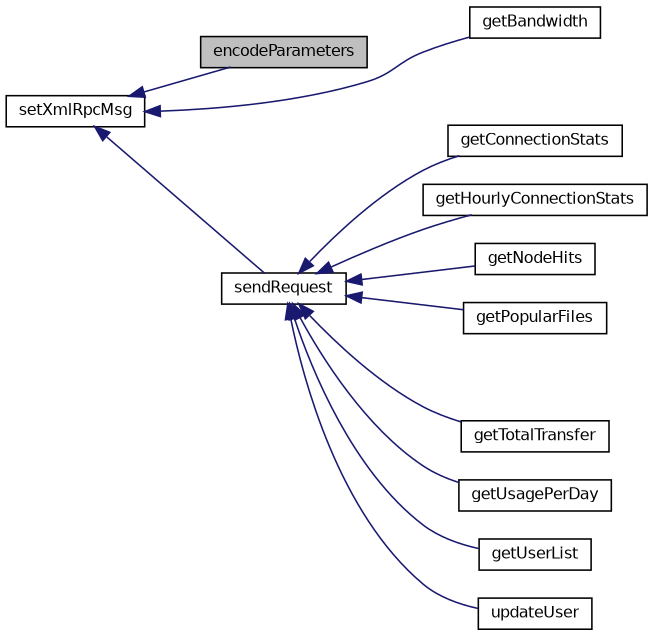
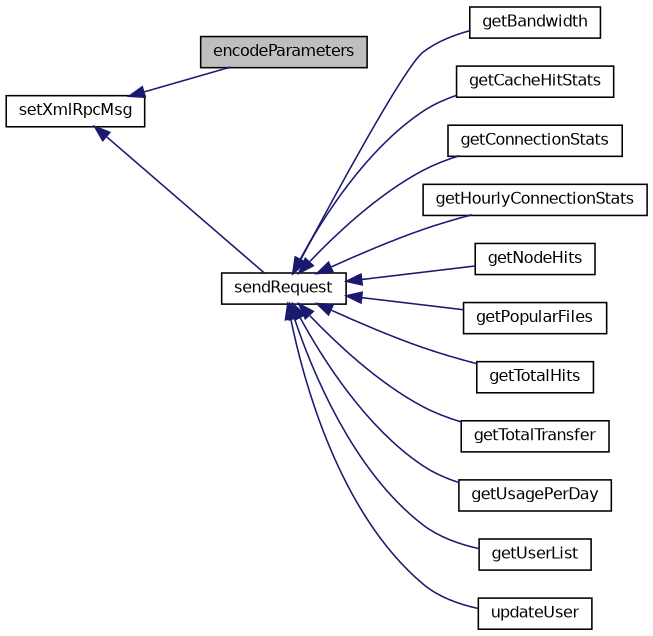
node "getCacheHitStats": added
edge "getBandwidth" -> "setXmlRpcMsg": now "getBandwidth" -> "sendRequest"
node "getTotalHits": added
